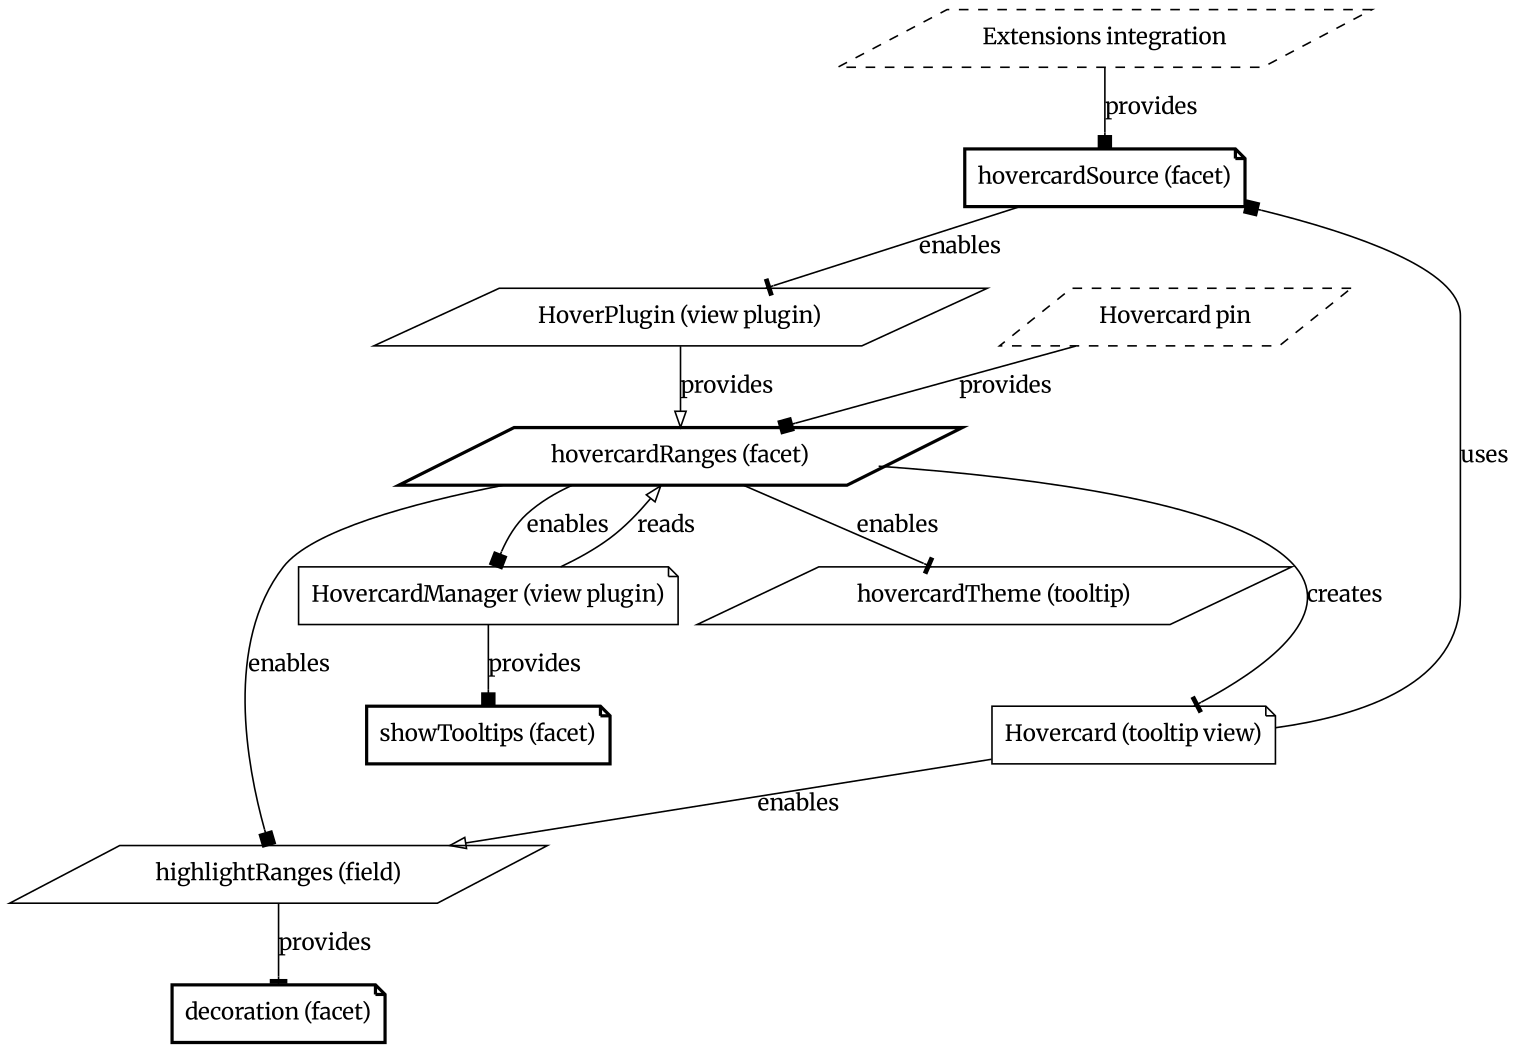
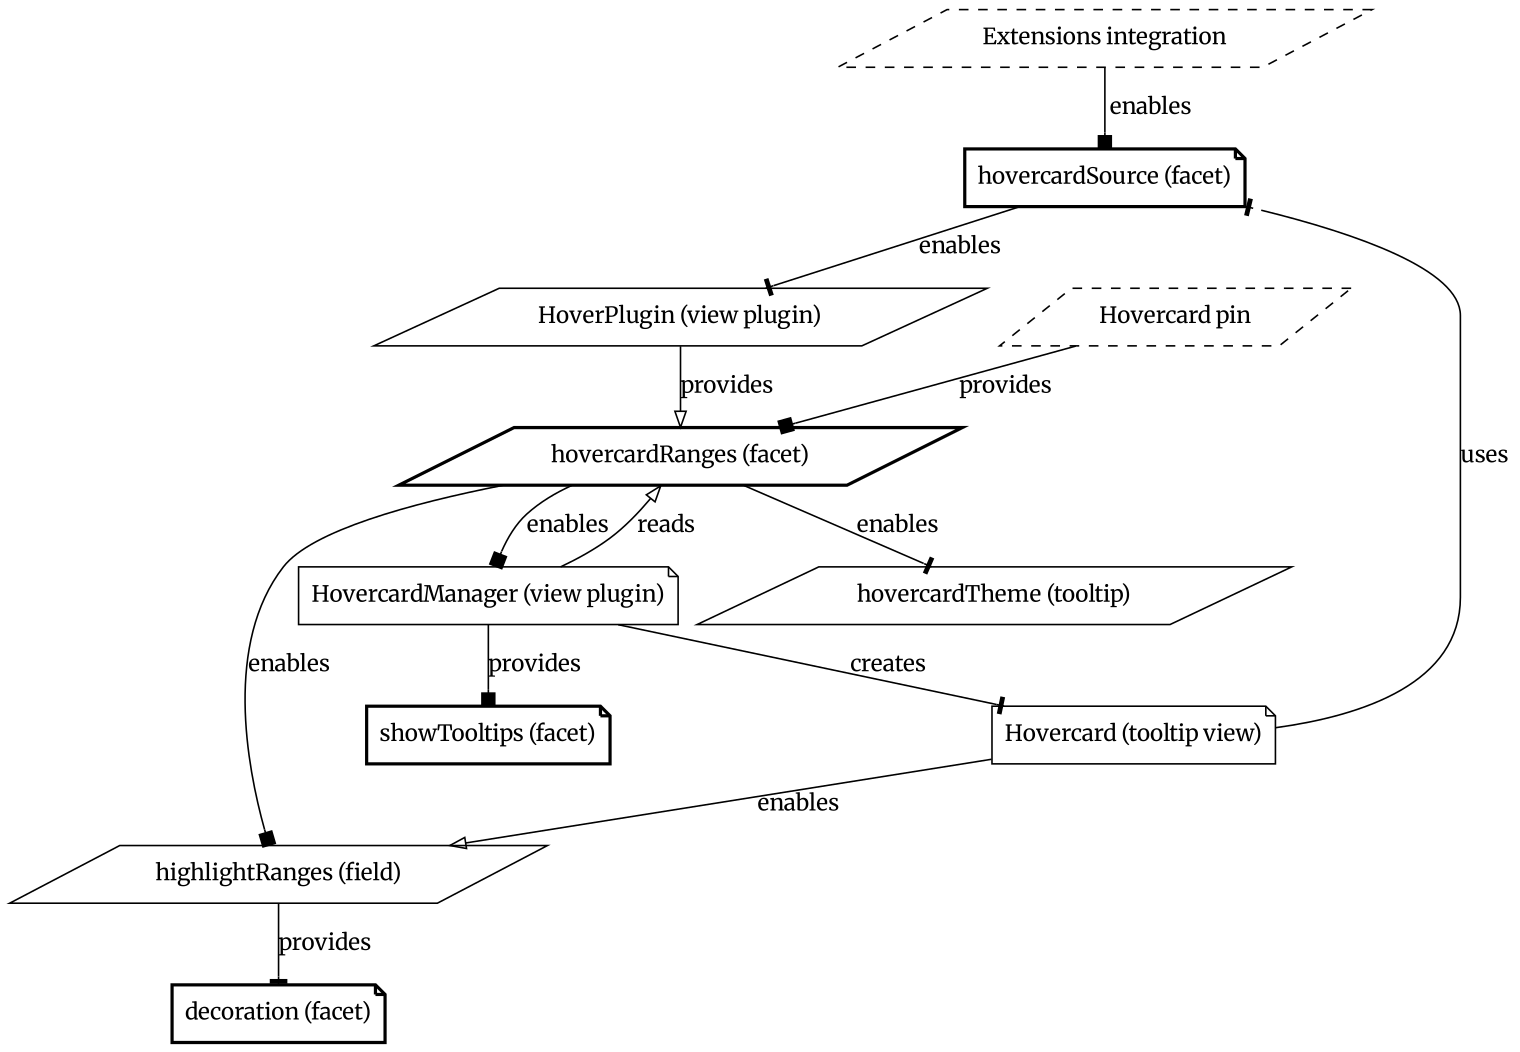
edge "Extensions integration" -> "hovercardSource (facet)": label "provides" -> "enables"
edge "Hovercard (tooltip view)" -> "hovercardSource (facet)": arrowhead box -> tee
edge "hovercardRanges (facet)" -> "Hovercard (tooltip view)": now "HovercardManager (view plugin)" -> "Hovercard (tooltip view)"
